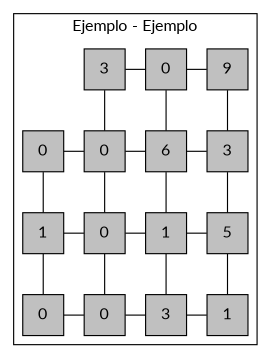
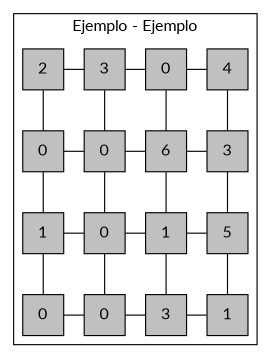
node "2": added
node "9": label "9" -> "4"
